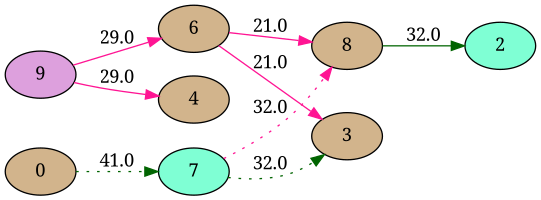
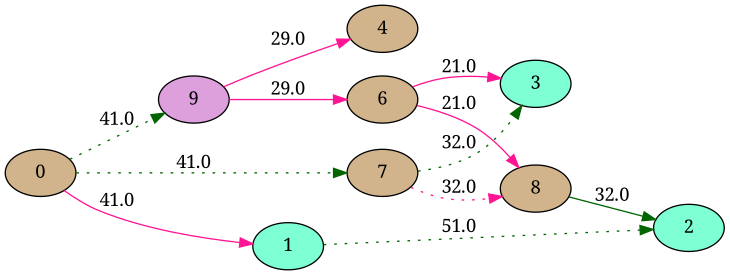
node "3": fillcolor tan -> aquamarine
edge "0" -> "9": added, label "41.0"
node "7": fillcolor aquamarine -> tan
node "1": added
